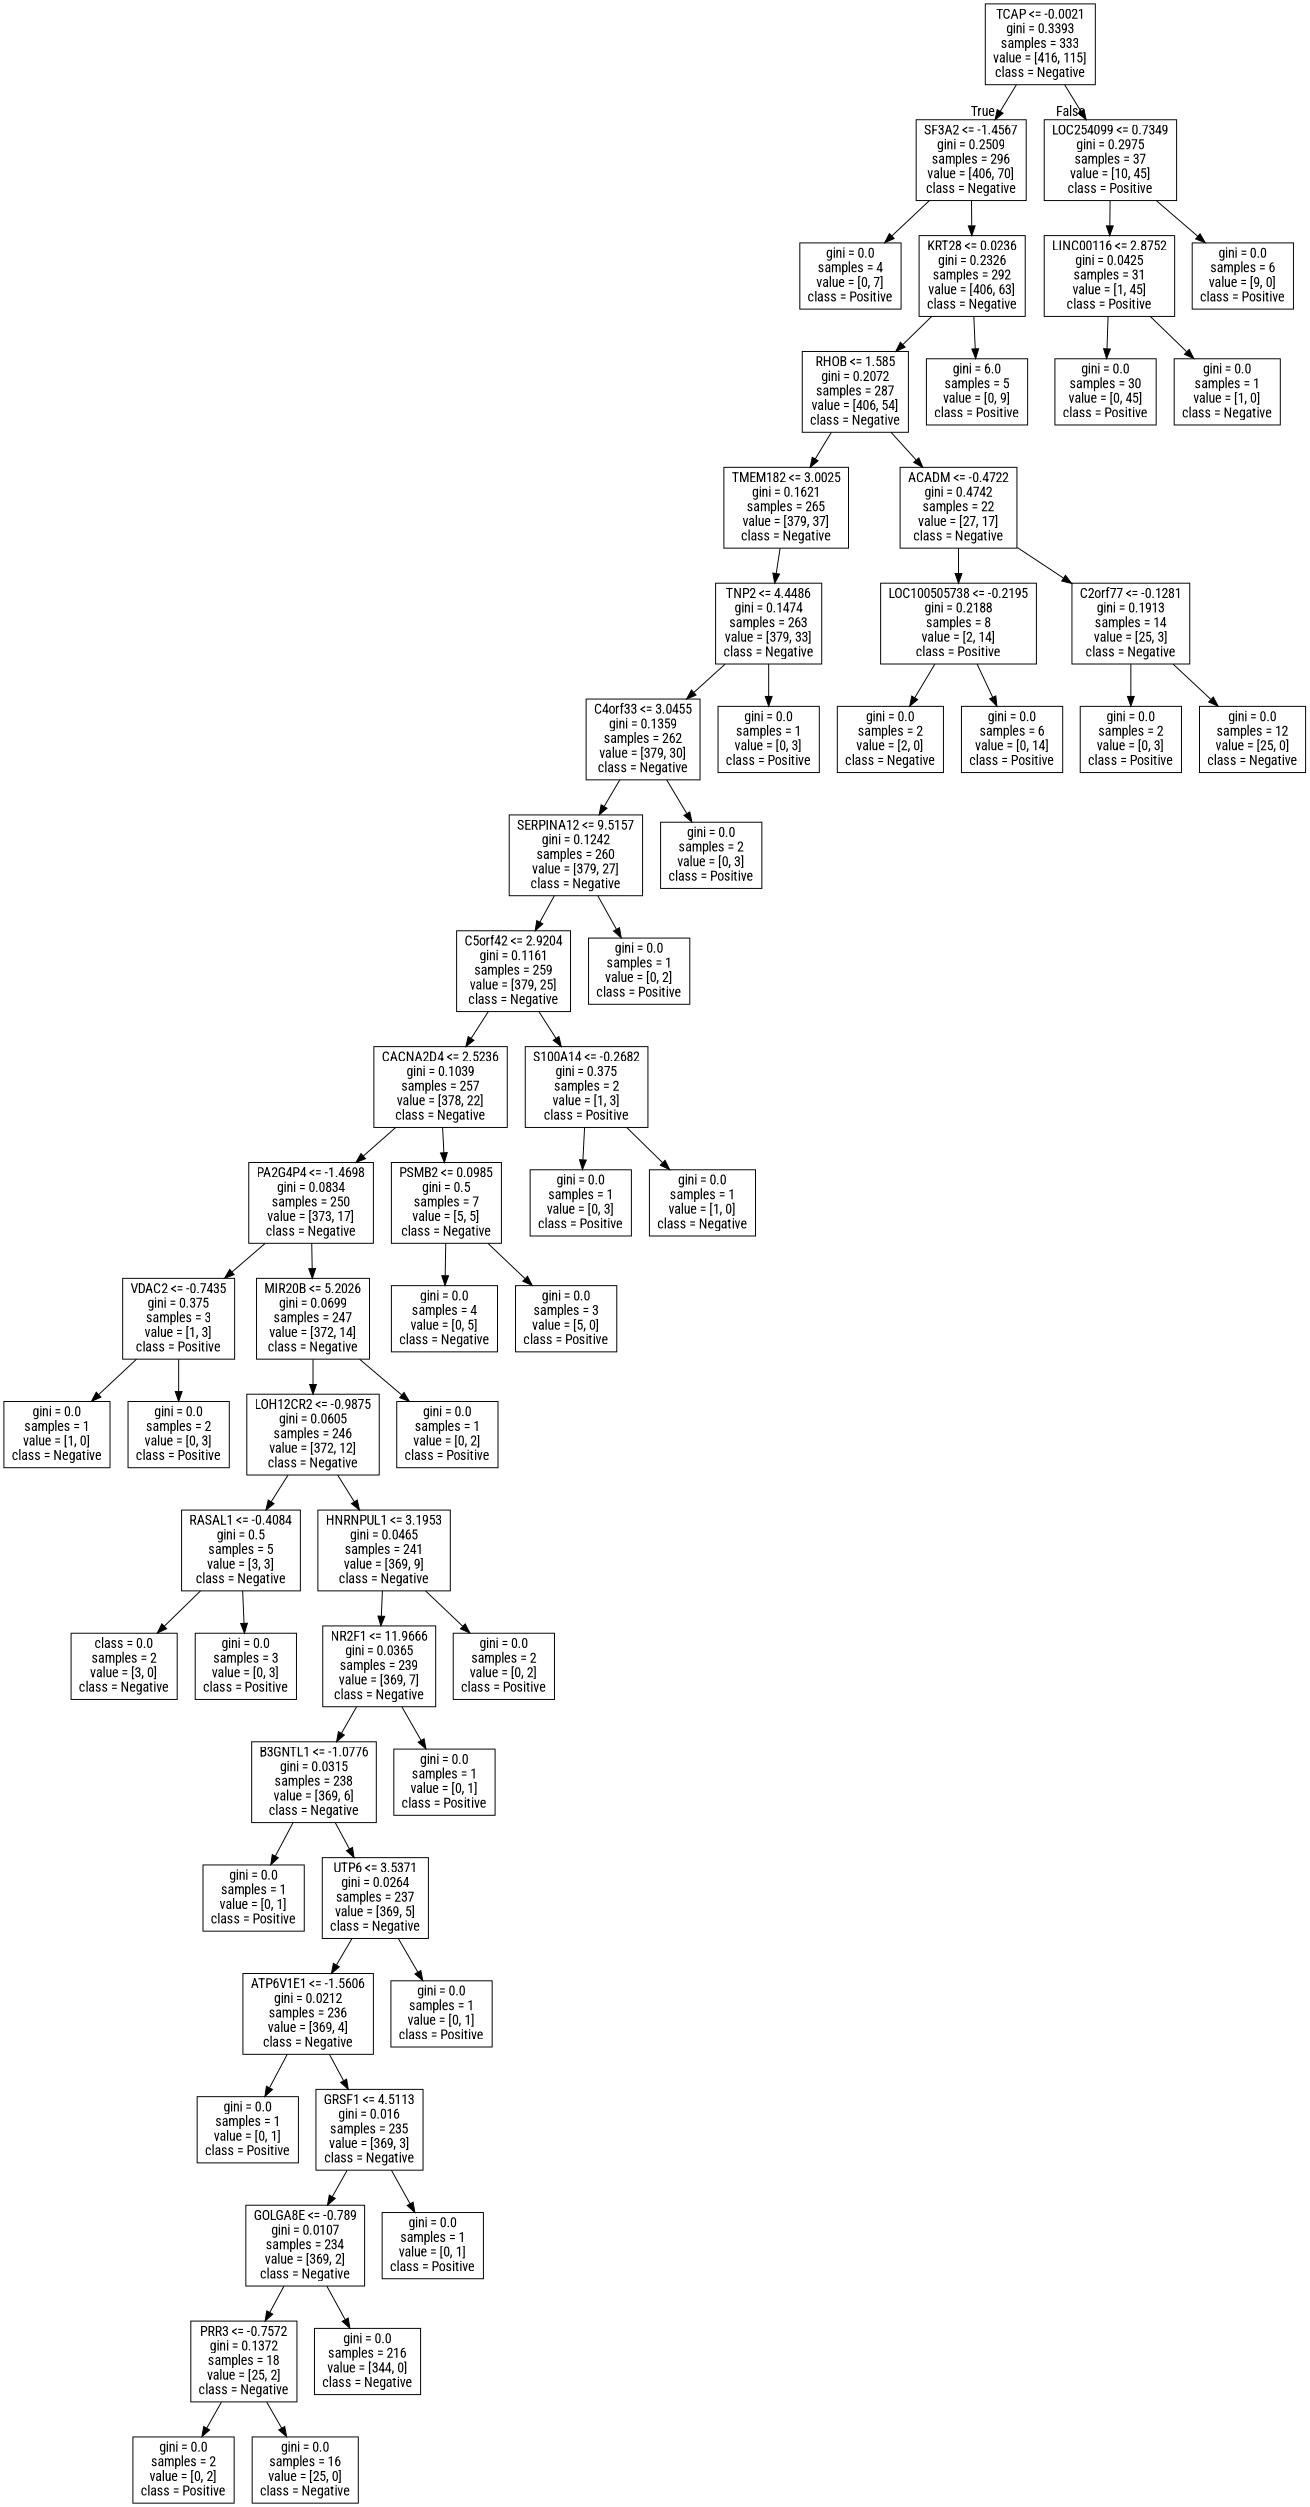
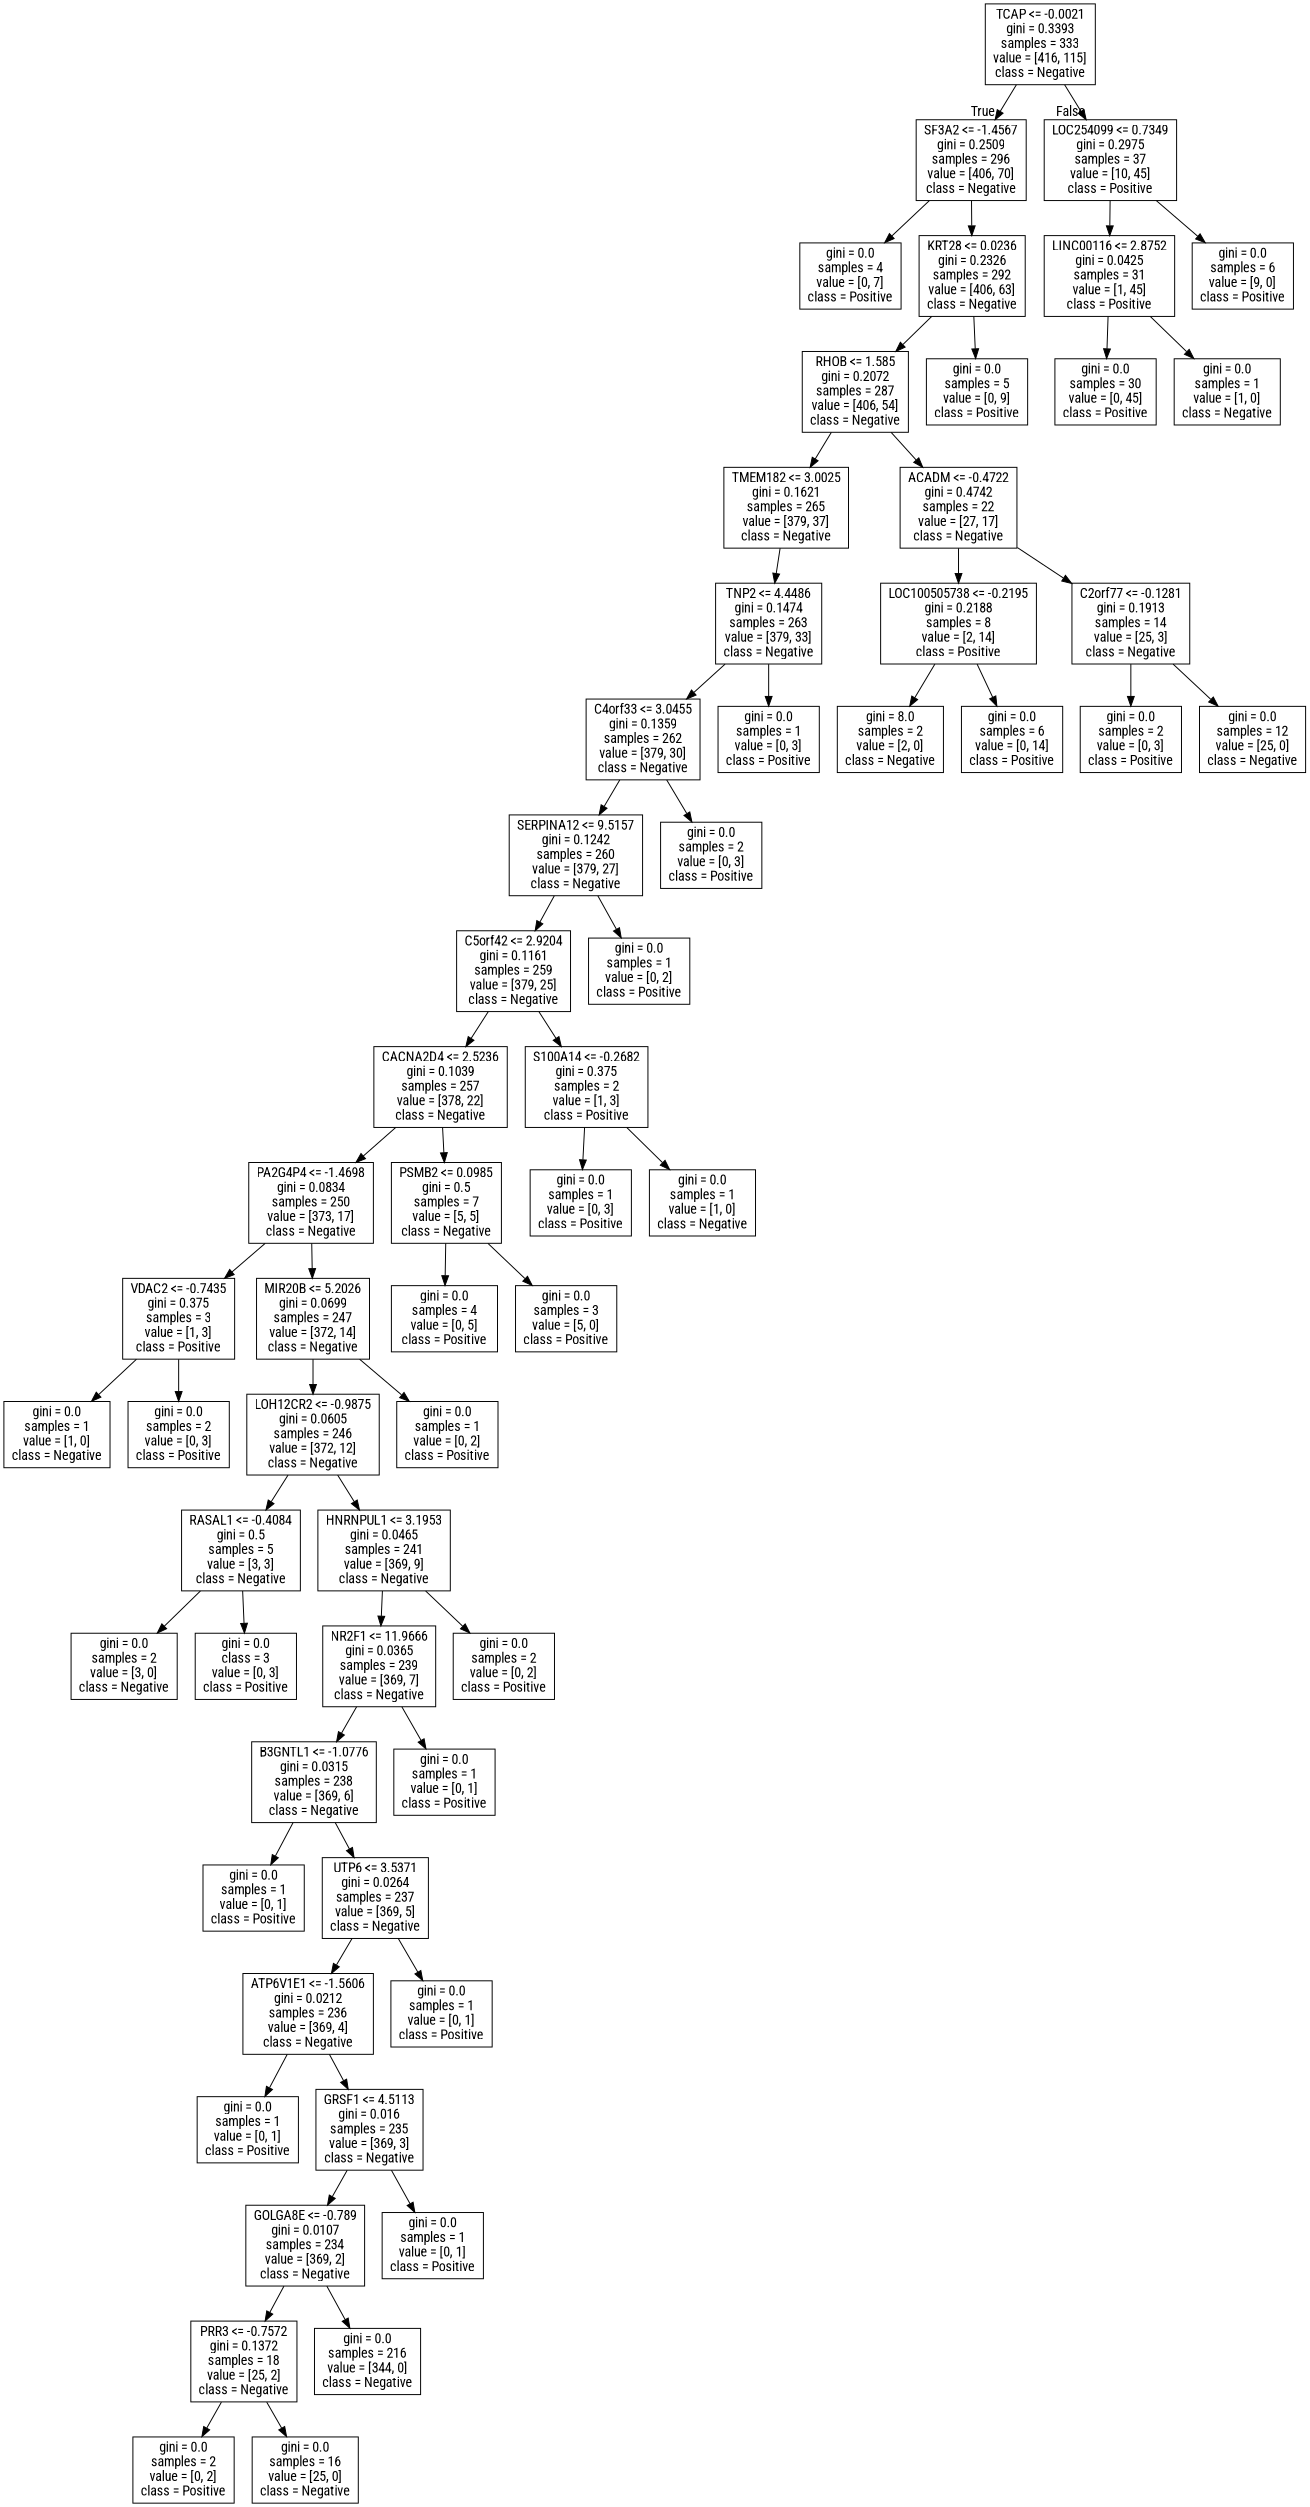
node "gini = 6.0 samples = 5 value = [0, 9] class = Positive": label "gini = 6.0 samples = 5 value = [0, 9] class = Positive" -> "gini = 0.0 samples = 5 value = [0, 9] class = Positive"
node "gini = 0.0 samples = 2 value = [2, 0] class = Negative": label "gini = 0.0 samples = 2 value = [2, 0] class = Negative" -> "gini = 8.0 samples = 2 value = [2, 0] class = Negative"
node "gini = 0.0 samples = 4 value = [0, 5] class = Negative": label "gini = 0.0 samples = 4 value = [0, 5] class = Negative" -> "gini = 0.0 samples = 4 value = [0, 5] class = Positive"
node "class = 0.0 samples = 2 value = [3, 0] class = Negative": label "class = 0.0 samples = 2 value = [3, 0] class = Negative" -> "gini = 0.0 samples = 2 value = [3, 0] class = Negative"
node "gini = 0.0 samples = 3 value = [0, 3] class = Positive": label "gini = 0.0 samples = 3 value = [0, 3] class = Positive" -> "gini = 0.0 class = 3 value = [0, 3] class = Positive"
